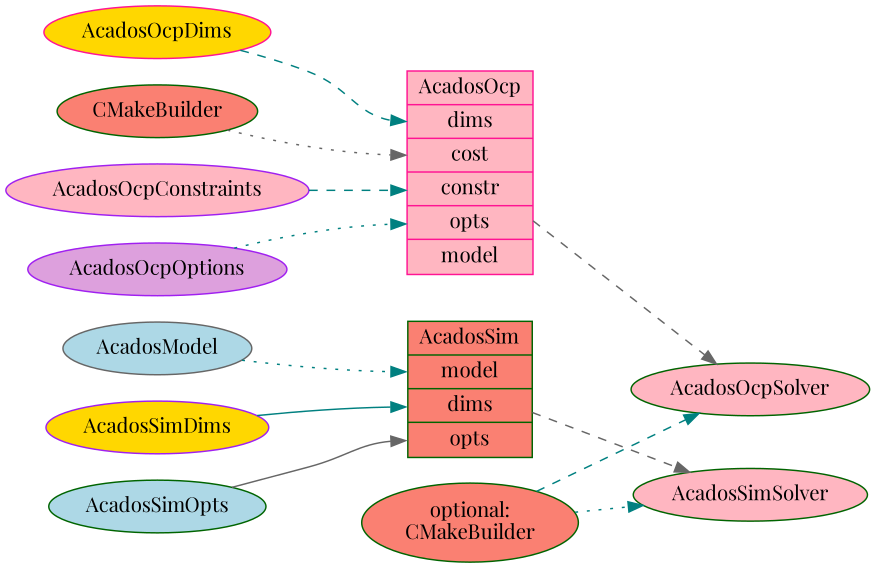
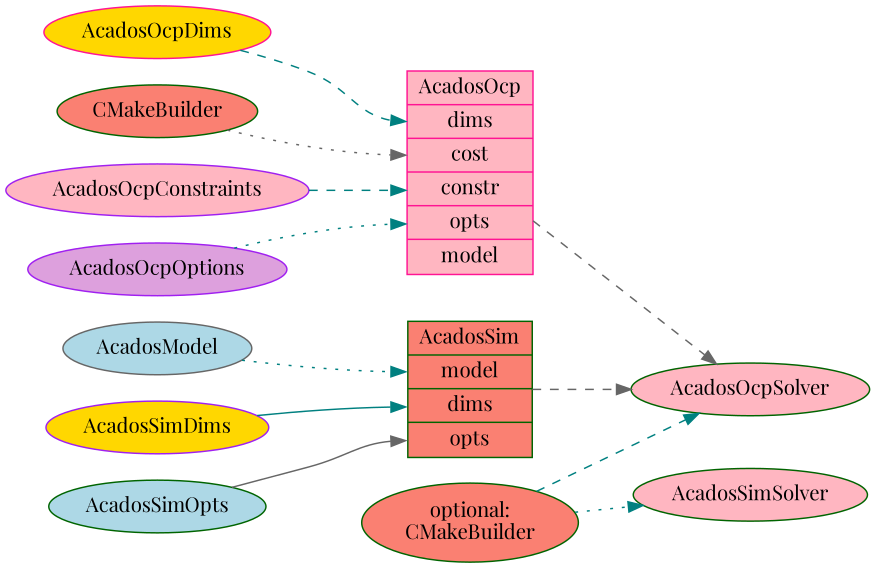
edge "AcadosSim" -> "AcadosSimSolver": now "AcadosSim" -> "AcadosOcpSolver"
